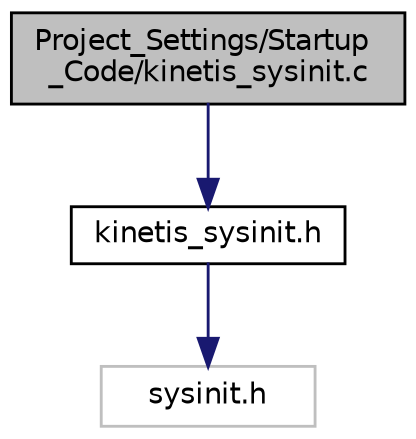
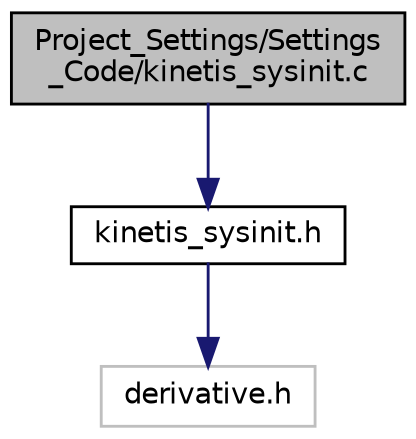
node "Project_Settings/Startup _Code/kinetis_sysinit.c": label "Project_Settings/Startup _Code/kinetis_sysinit.c" -> "Project_Settings/Settings _Code/kinetis_sysinit.c"
node "sysinit.h": label "sysinit.h" -> "derivative.h"
